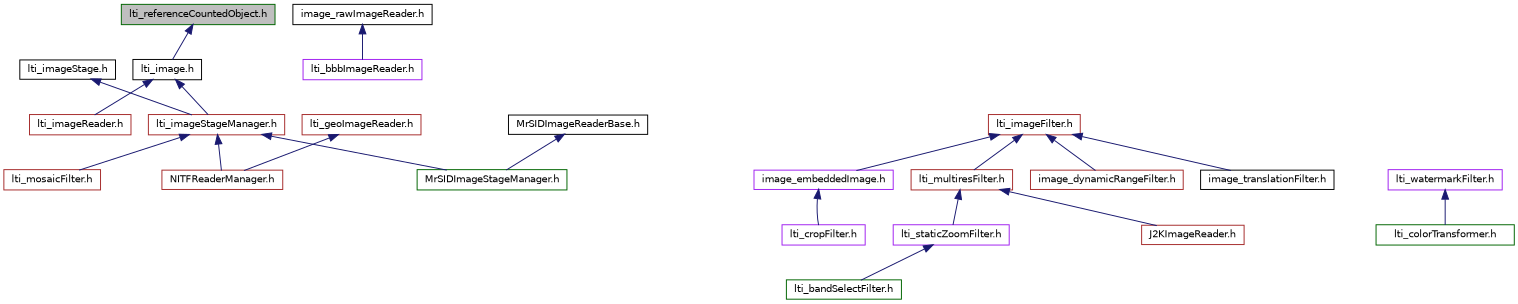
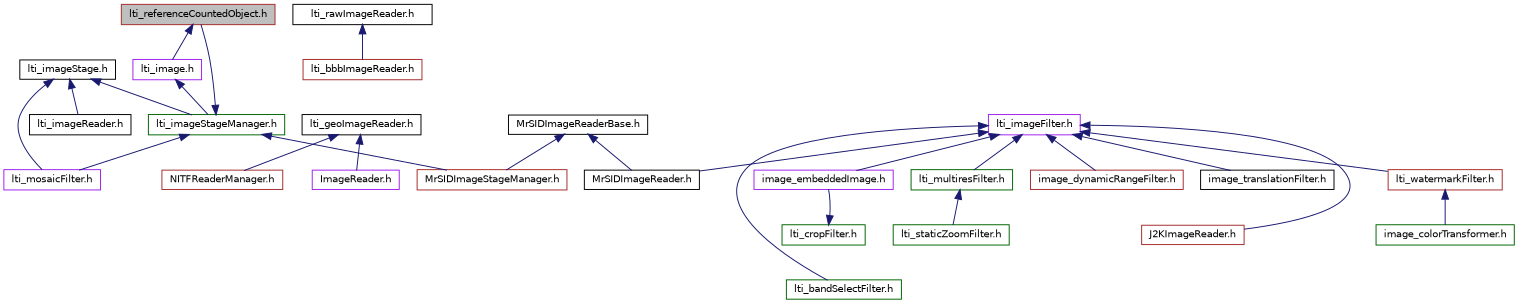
node "lti_referenceCountedObject.h": color darkgreen -> brown
node "image_rawImageReader.h": label "image_rawImageReader.h" -> "lti_rawImageReader.h"
node "lti_image.h": color black -> purple
node "lti_bbbImageReader.h": color purple -> brown
edge "lti_imageReader.h" -> "lti_image.h": now "lti_imageReader.h" -> "lti_imageStage.h"
node "lti_imageReader.h": color brown -> black
node "lti_imageStageManager.h": color brown -> darkgreen
node "lti_geoImageReader.h": color brown -> black
node "lti_imageFilter.h": color brown -> purple
edge "lti_mosaicFilter.h" -> "lti_imageStage.h": added
edge "lti_watermarkFilter.h" -> "lti_imageFilter.h": added
edge "NITFReaderManager.h" -> "lti_imageStageManager.h": now "lti_referenceCountedObject.h" -> "lti_imageStageManager.h"
node "lti_mosaicFilter.h": color brown -> purple
node "ImageReader.h": added
node "MrSIDImageStageManager.h": color darkgreen -> brown
node "MrSIDImageReader.h": added
node "lti_multiresFilter.h": color brown -> darkgreen
node "lti_watermarkFilter.h": color purple -> brown
edge "J2KImageReader.h" -> "lti_multiresFilter.h": now "J2KImageReader.h" -> "lti_imageFilter.h"
edge "lti_cropFilter.h" -> "image_embeddedImage.h": reversed
node "lti_cropFilter.h": color purple -> darkgreen
node "lti_staticZoomFilter.h": color purple -> darkgreen
node "lti_colorTransformer.h": label "lti_colorTransformer.h" -> "image_colorTransformer.h"
edge "lti_bandSelectFilter.h" -> "lti_staticZoomFilter.h": now "lti_bandSelectFilter.h" -> "lti_imageFilter.h"
